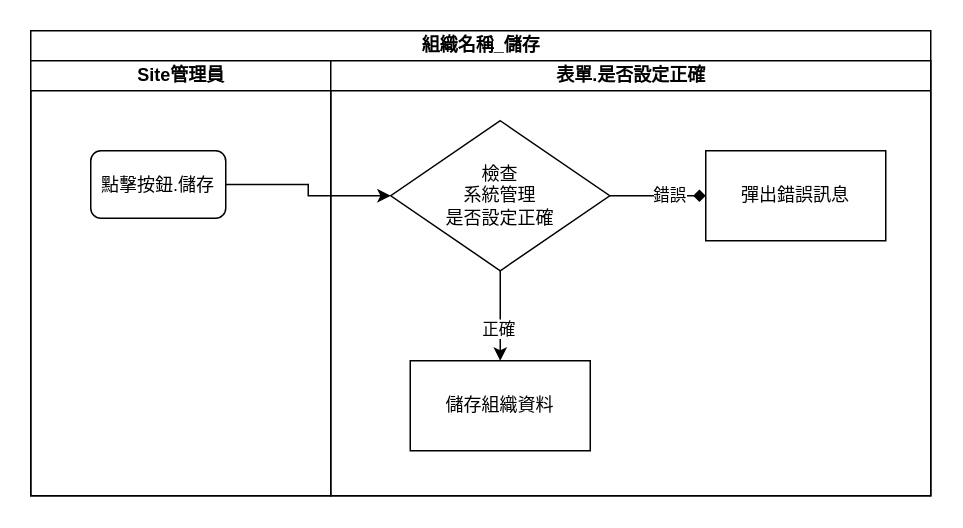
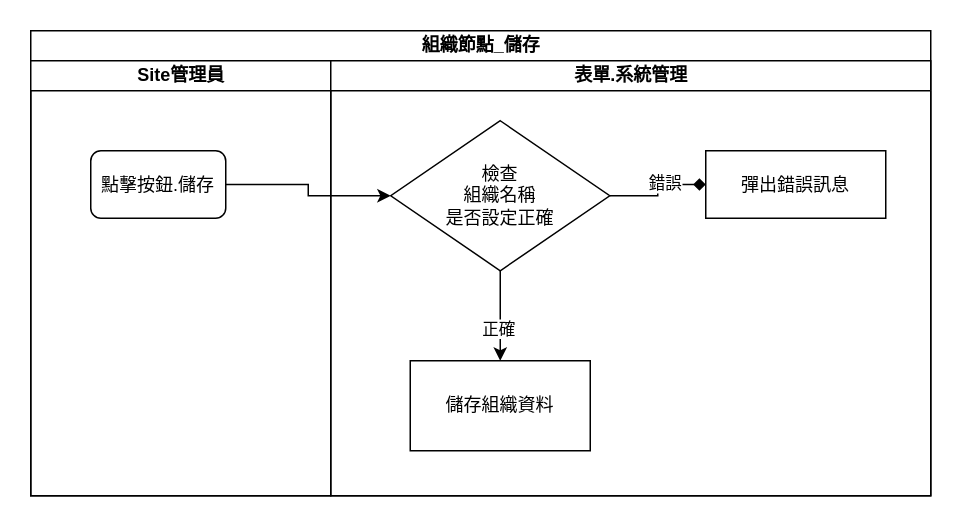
node "組織名稱_儲存": label "組織名稱_儲存" -> "組織節點_儲存"
node "表單.是否設定正確": label "表單.是否設定正確" -> "表單.系統管理"
node "檢查 系統管理 是否設定正確": label "檢查 系統管理 是否設定正確" -> "檢查 組織名稱 是否設定正確"
node "彈出錯誤訊息": size 180x90 -> 180x68
